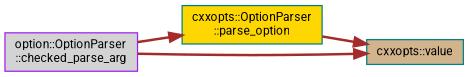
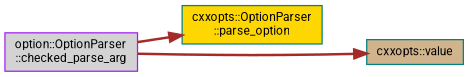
edge "cxxopts::OptionParser ::parse_option" -> "cxxopts::value": removed
